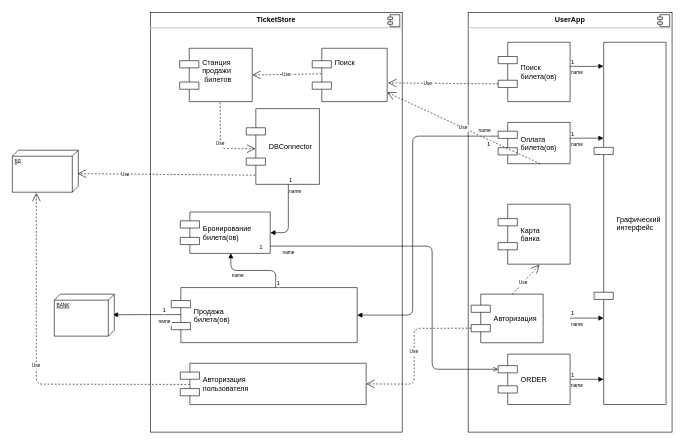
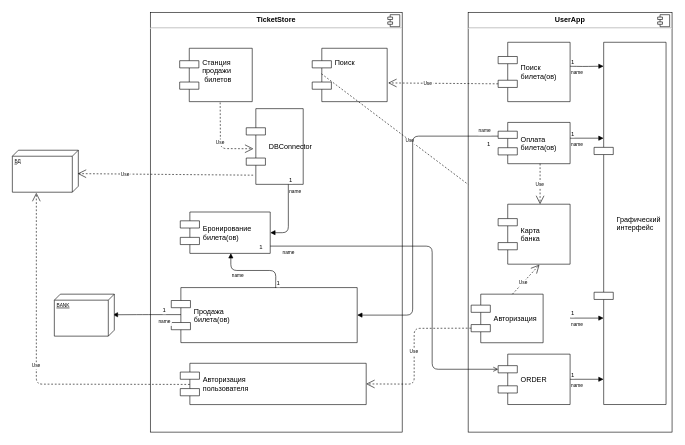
edge "Поиск" -> "Станция продажи билетов": now "Поиск" -> "Карта банка"
edge "Оплата билета(ов)" -> "Поиск": now "Оплата билета(ов)" -> "Карта банка"
node "DBConnector": size 73x76 -> 57x76
